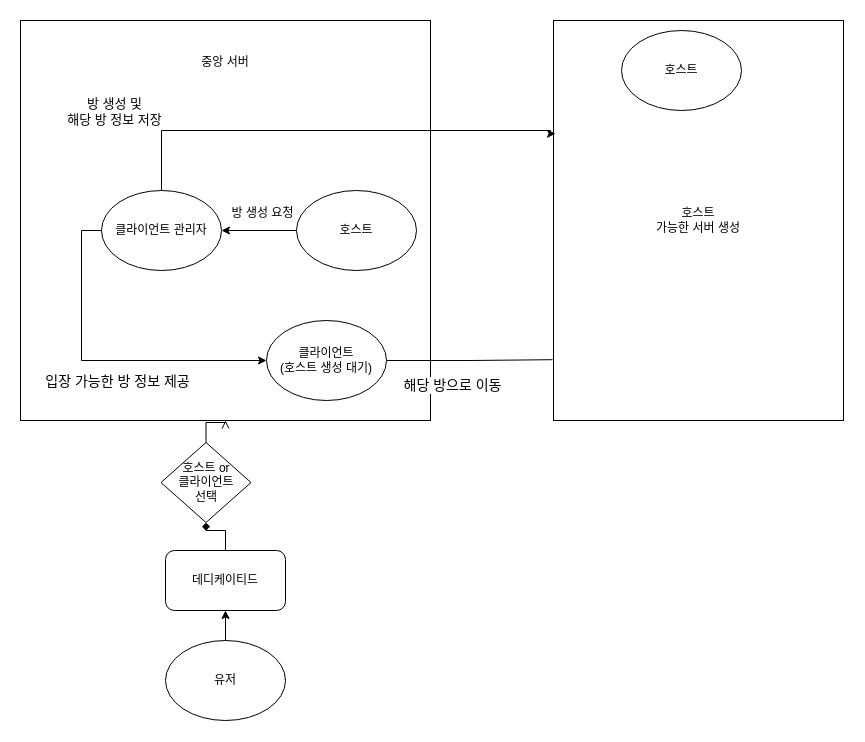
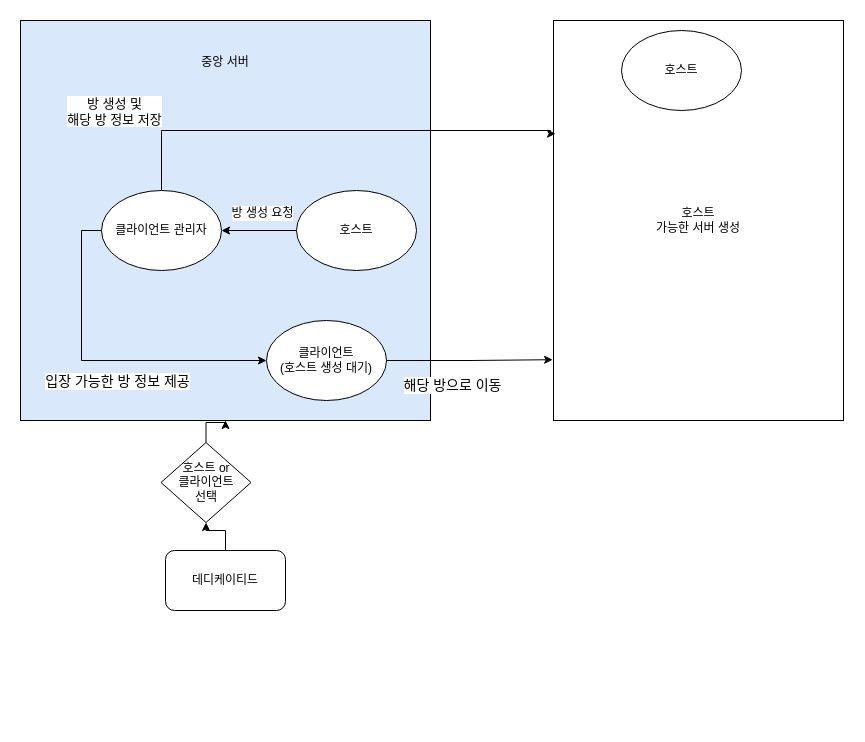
node "중앙 서버": fillcolor #ffffff -> #dae8fc
edge "호스트 가능한 서버 생성" -- "클라이언트 (호스트 생성 대기)": arrowhead none -> classic
edge "호스트 or 클라이언트 선택" -> "중앙 서버": arrowhead open -> classic
edge "데디케이티드" -> "호스트 or 클라이언트 선택": arrowhead diamond -> classic
edge "유저" -> "데디케이티드": removed
node "유저": removed
